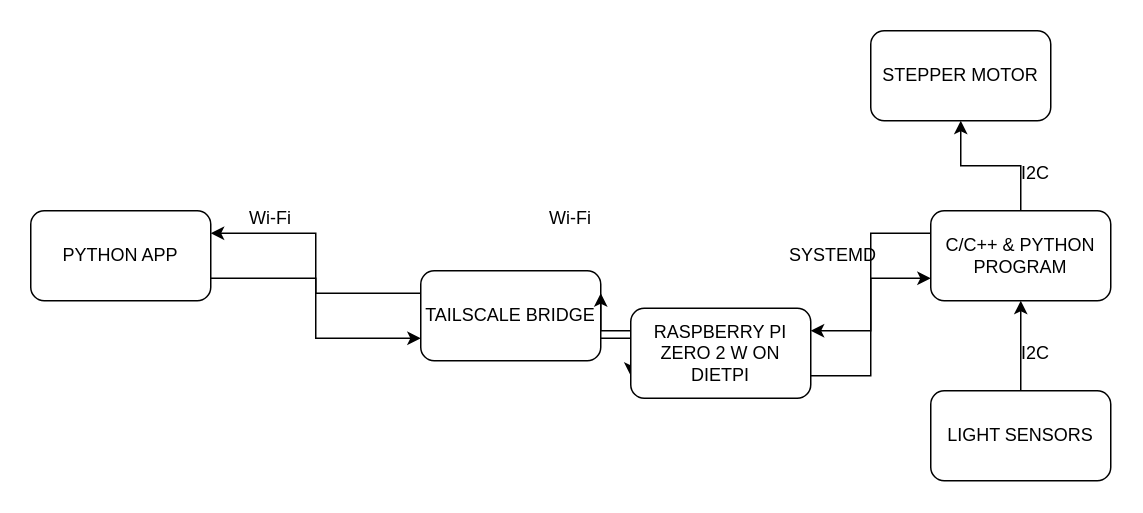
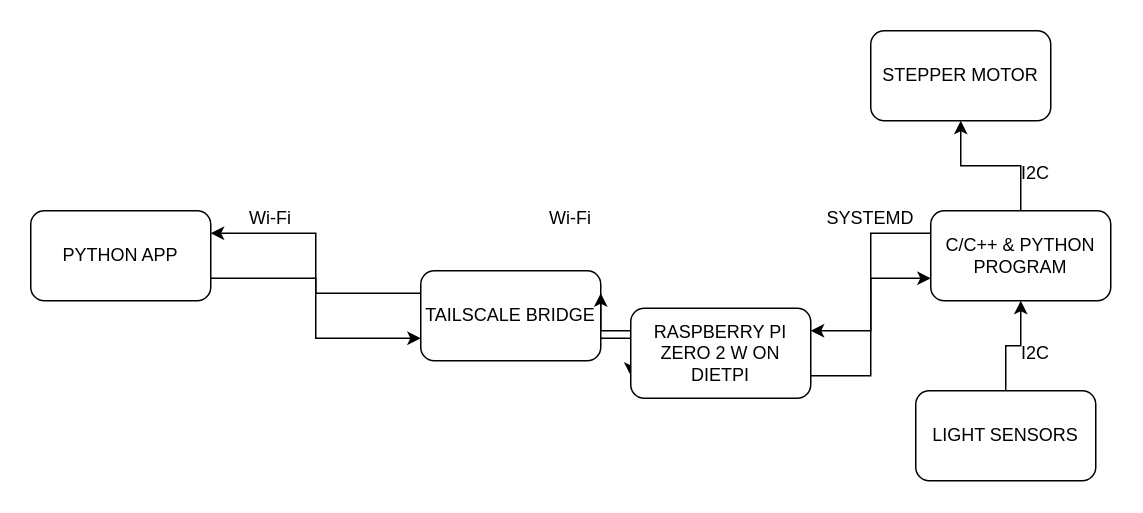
node "SYSTEMD": moved (833, 256) -> (871, 218)
node "LIGHT SENSORS": moved (1021, 436) -> (1006, 436)
